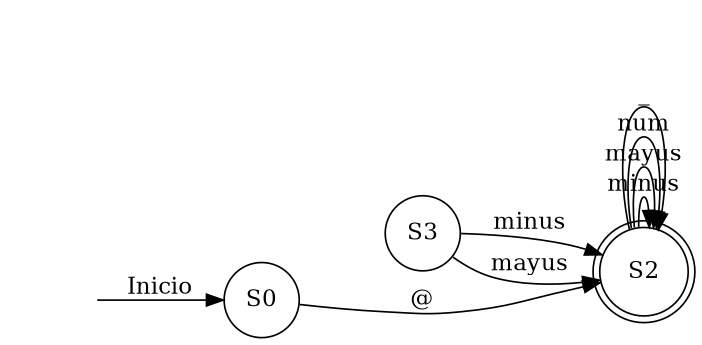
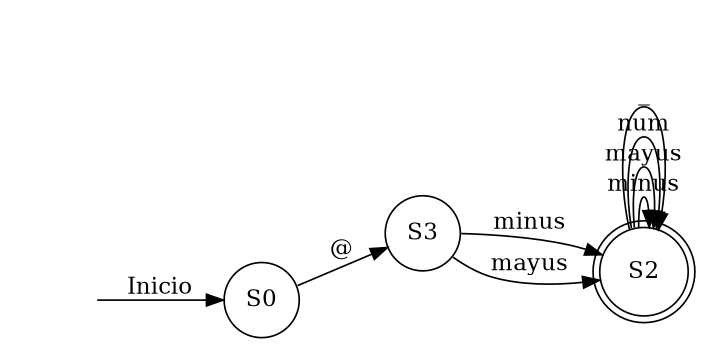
edge "S0" -> "S2": now "S0" -> "S3"
